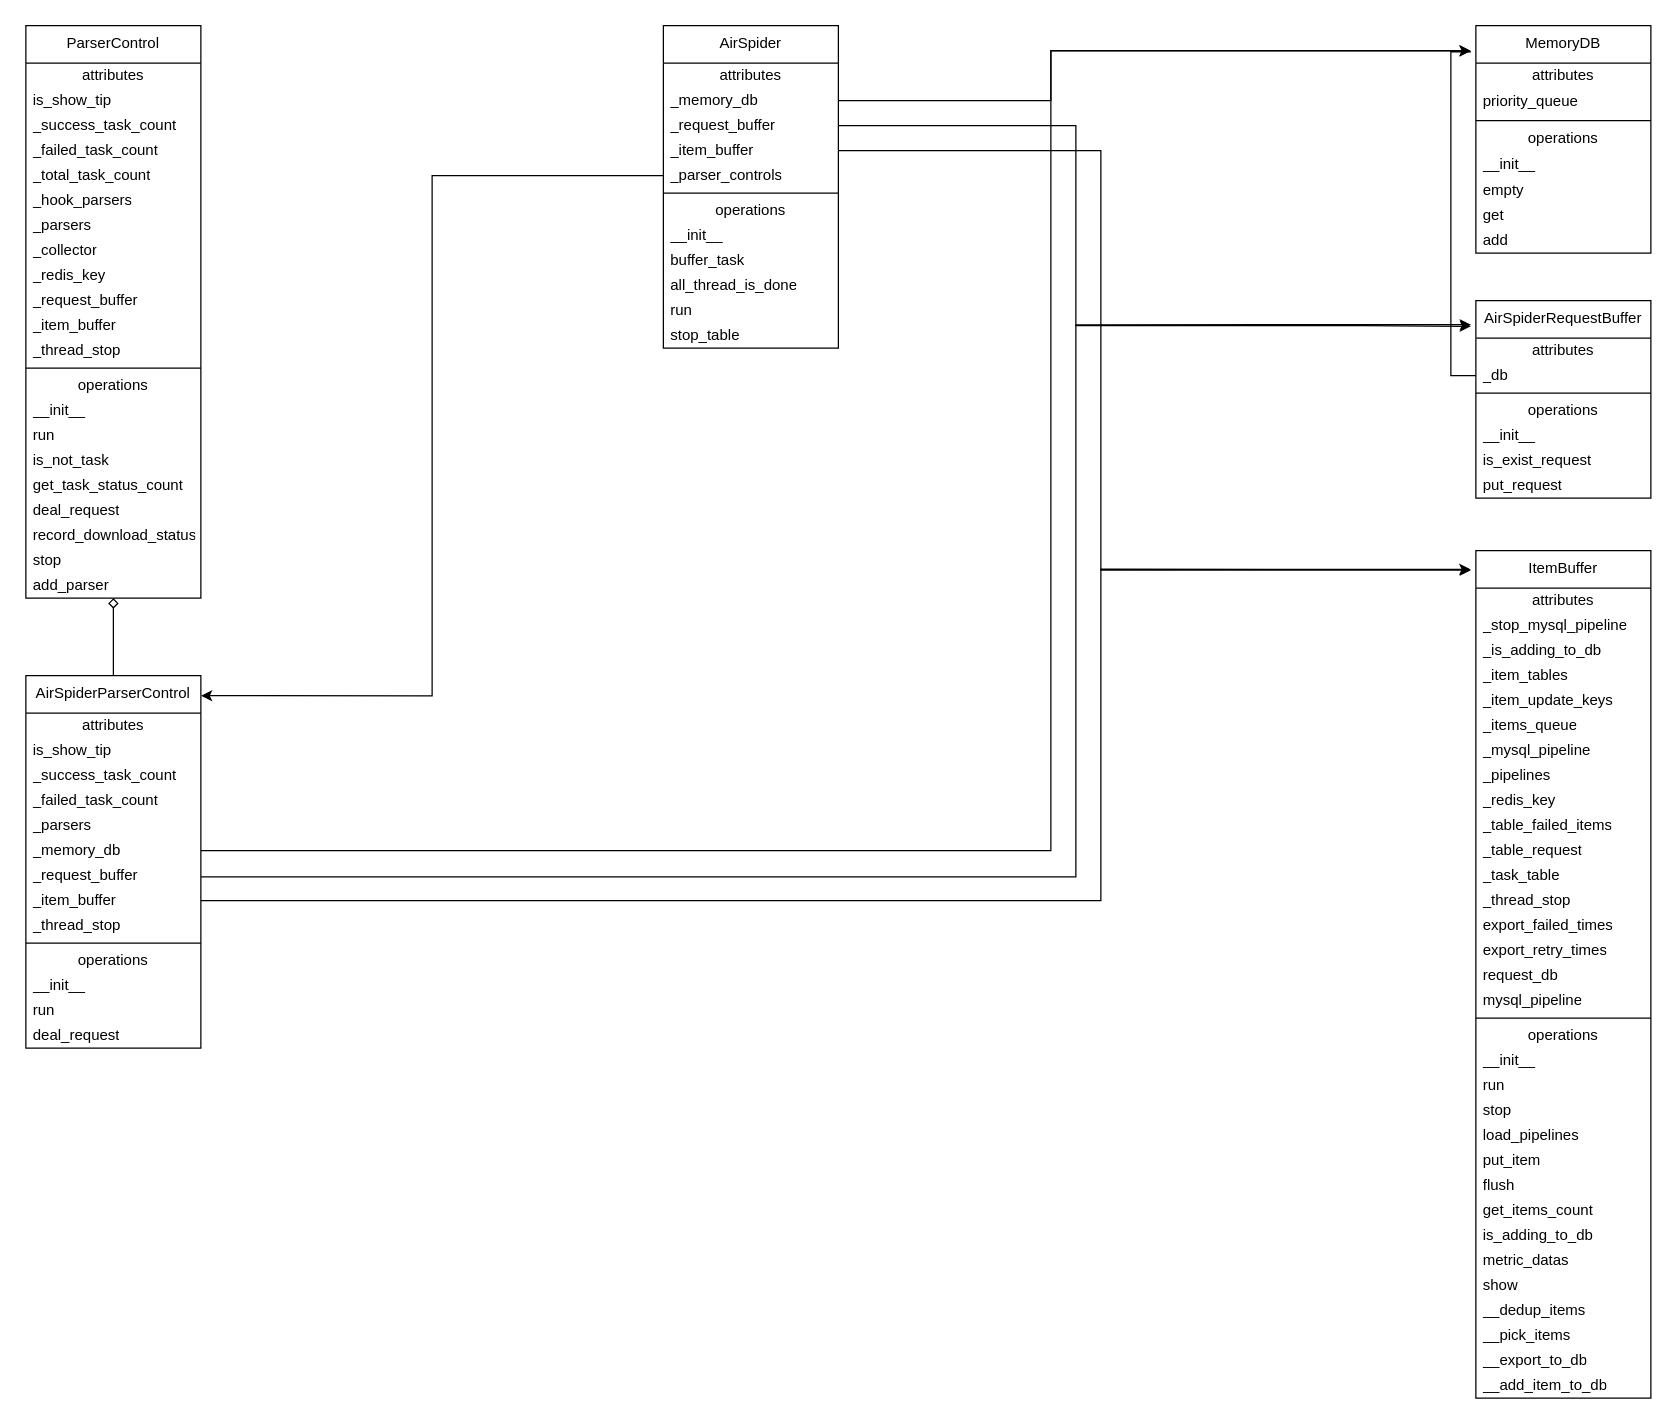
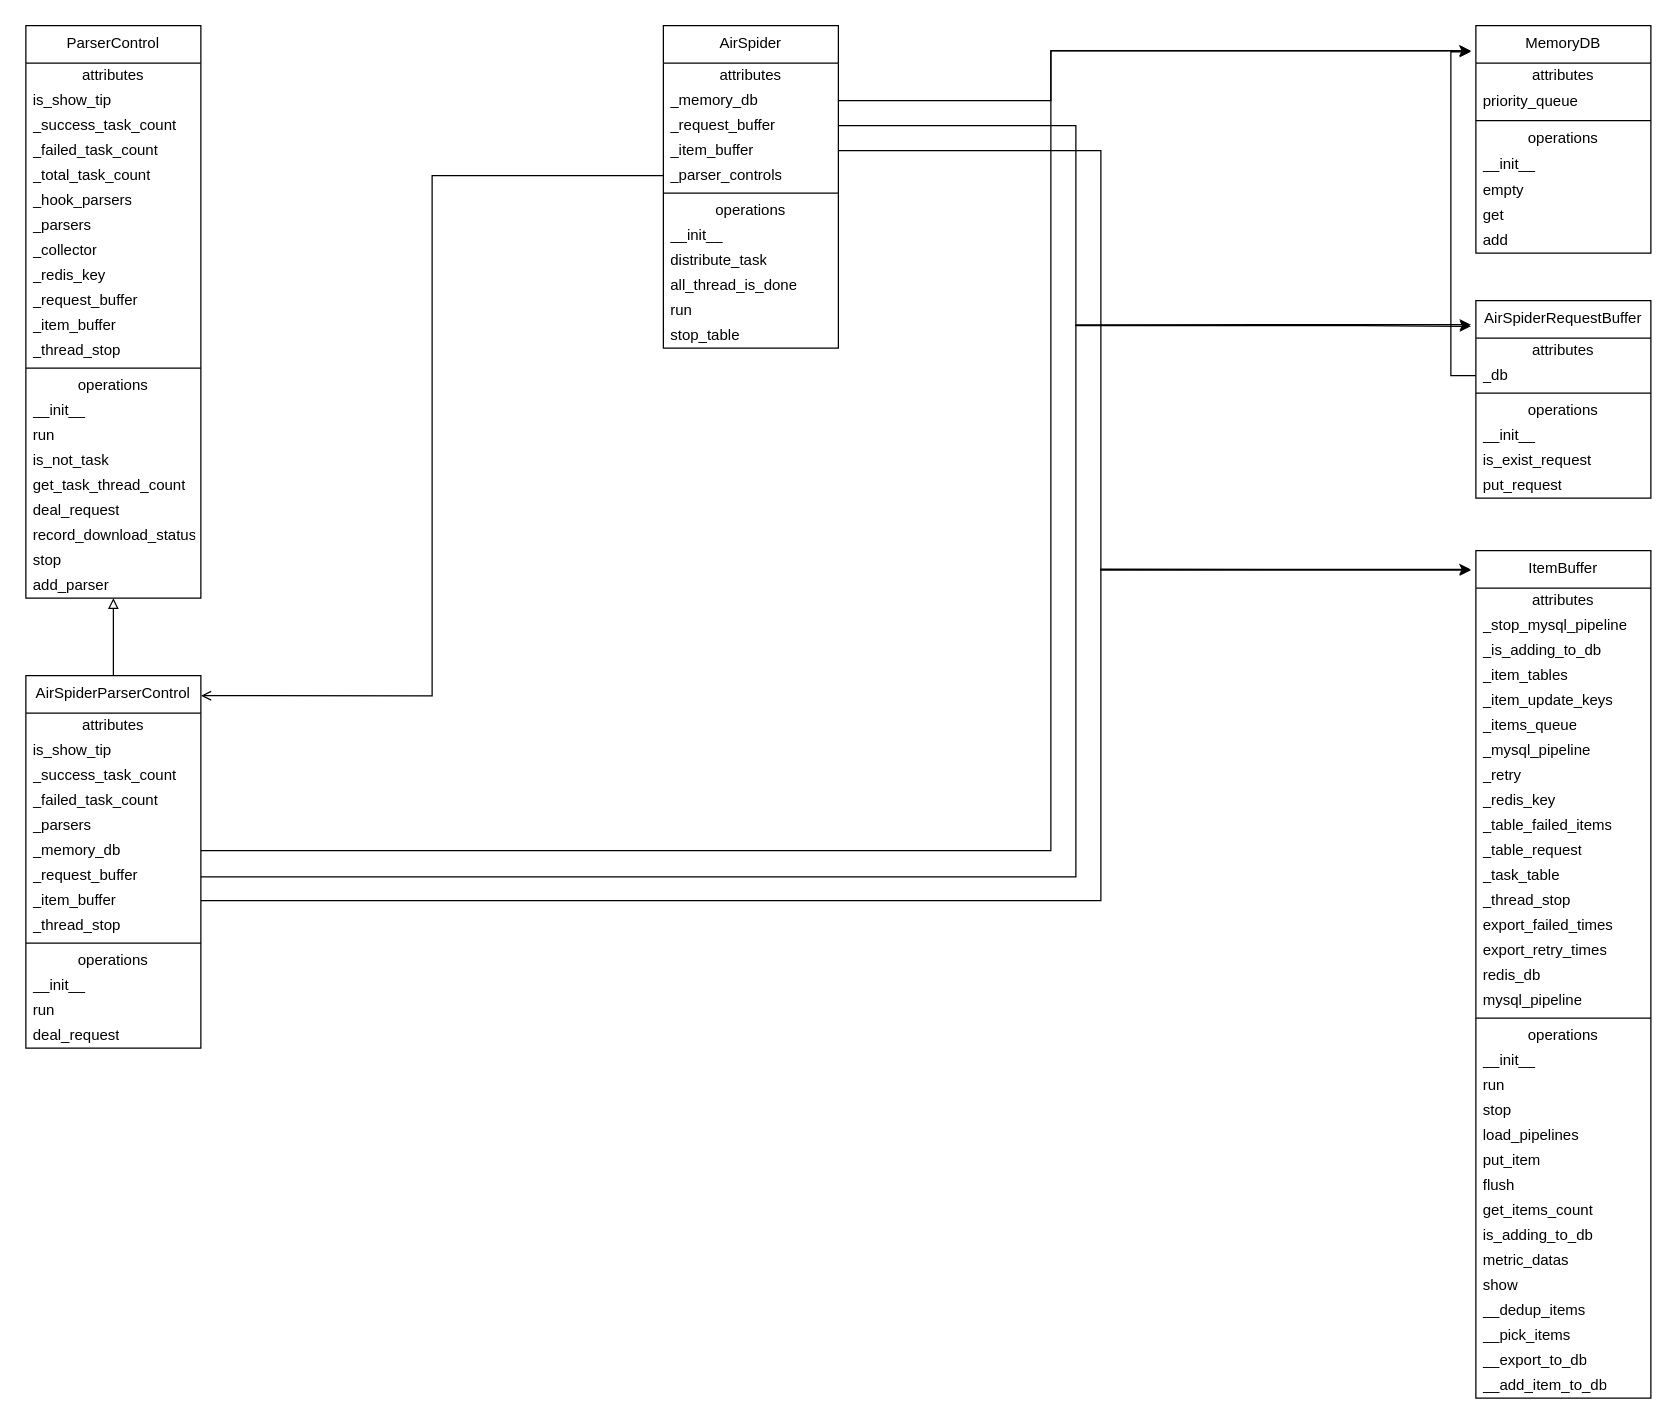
edge "MemoryDB" -- "_db": arrowhead none -> classic
node "buffer_task": label "buffer_task" -> "distribute_task"
node "get_task_status_count": label "get_task_status_count" -> "get_task_thread_count"
edge "AirSpiderParserControl" -> "ParserControl": arrowhead diamond -> block
edge "_parser_controls" -> "AirSpiderParserControl": arrowhead classic -> open
node "_pipelines": label "_pipelines" -> "_retry"
node "request_db": label "request_db" -> "redis_db"
